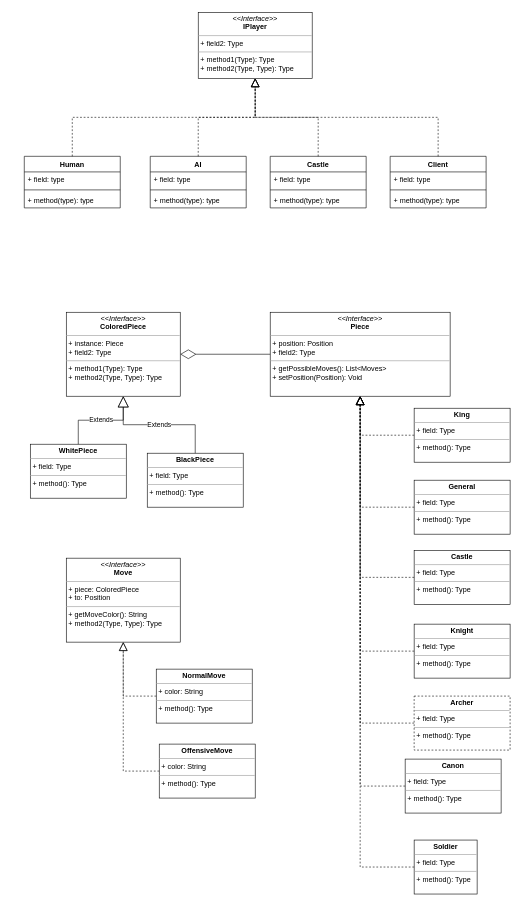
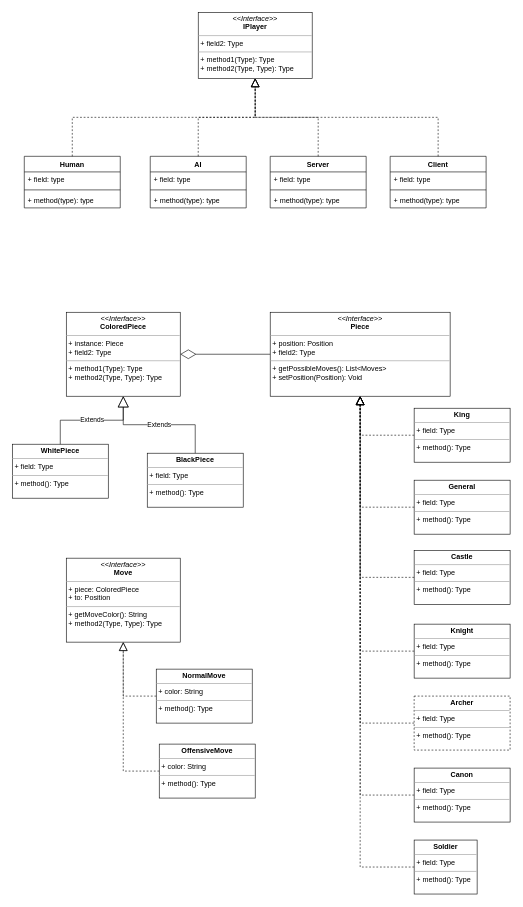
node "Castle": label "Castle" -> "Server"
node "WhitePiece + field: Type + method(): Type": moved (78, 471) -> (60, 471)
node "Canon + field: Type + method(): Type": moved (453, 786) -> (462, 795)
